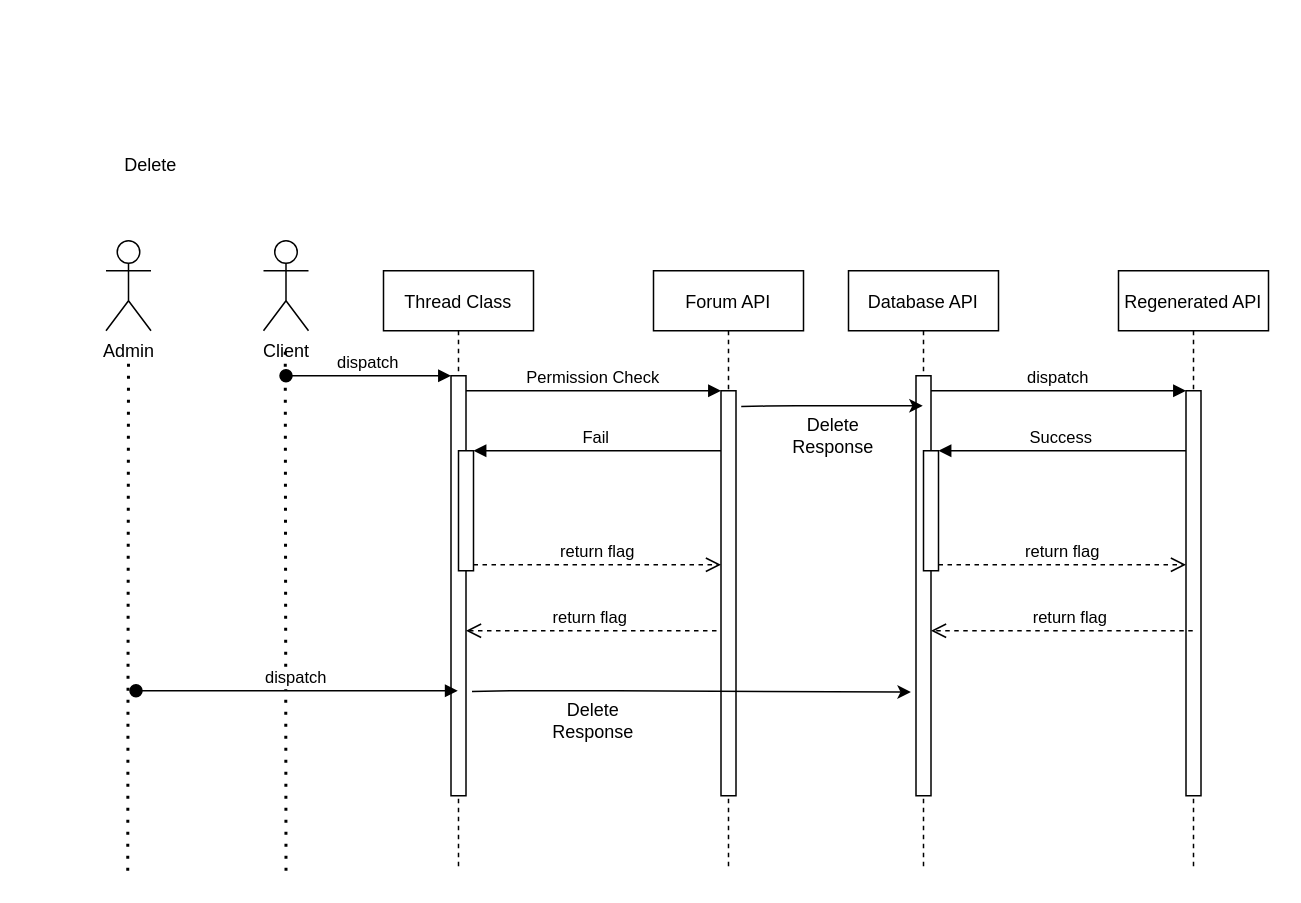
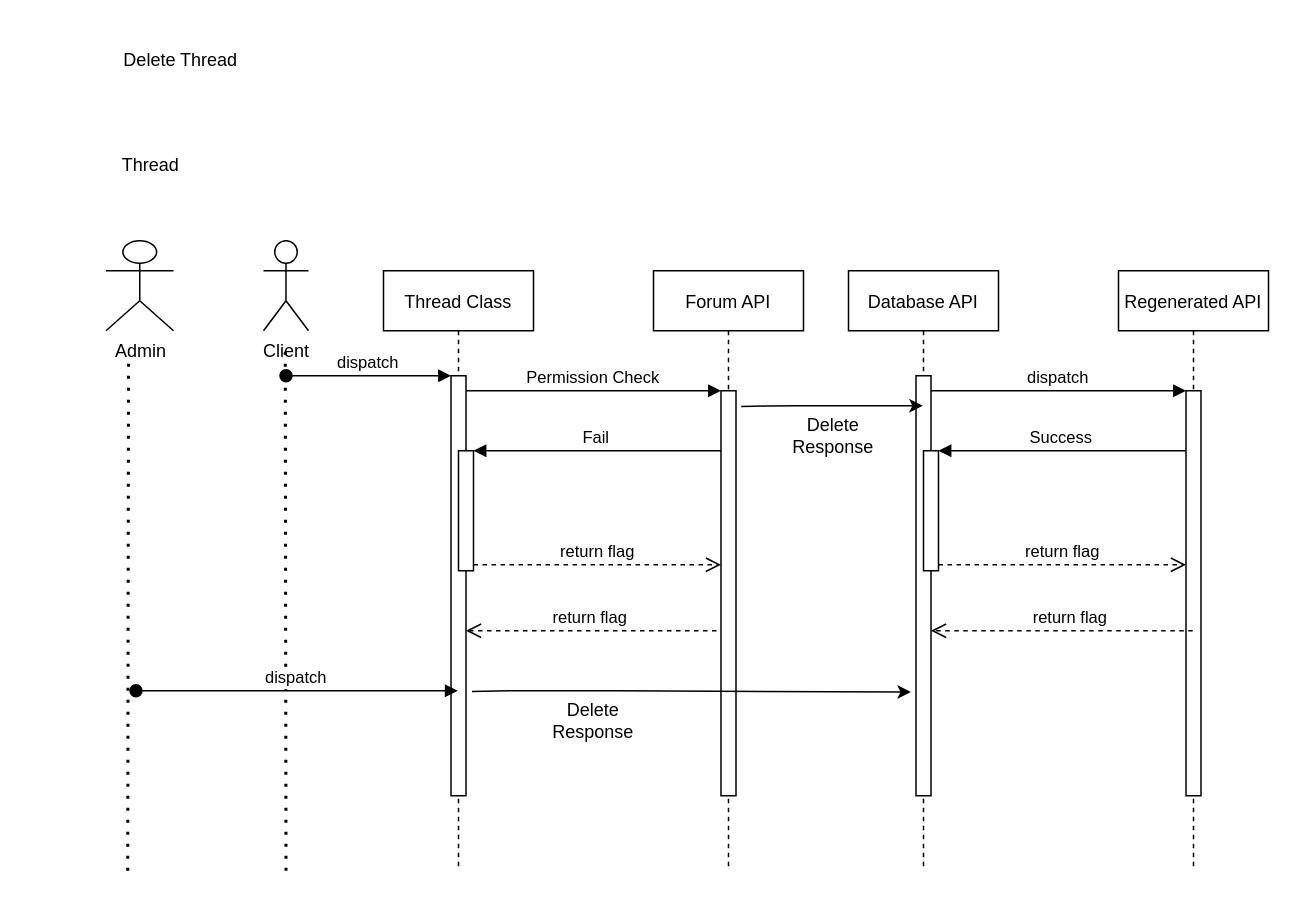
node "Delete Thread": added
node "Delete": label "Delete" -> "Thread"
node "Admin": size 45x90 -> 68x90
